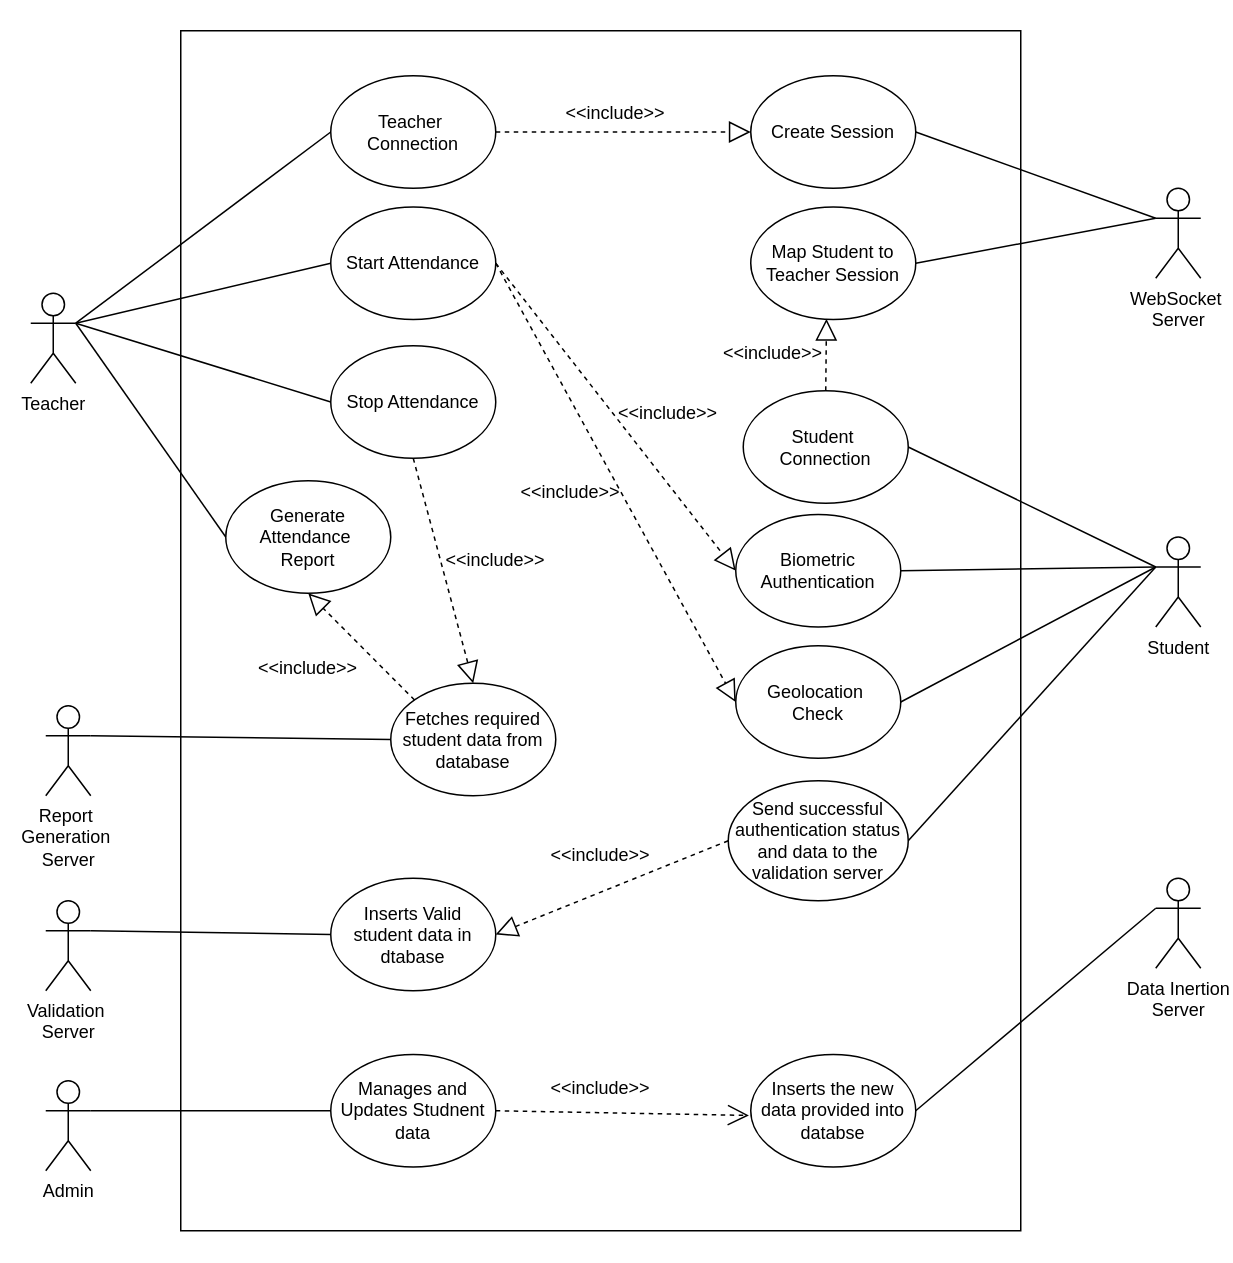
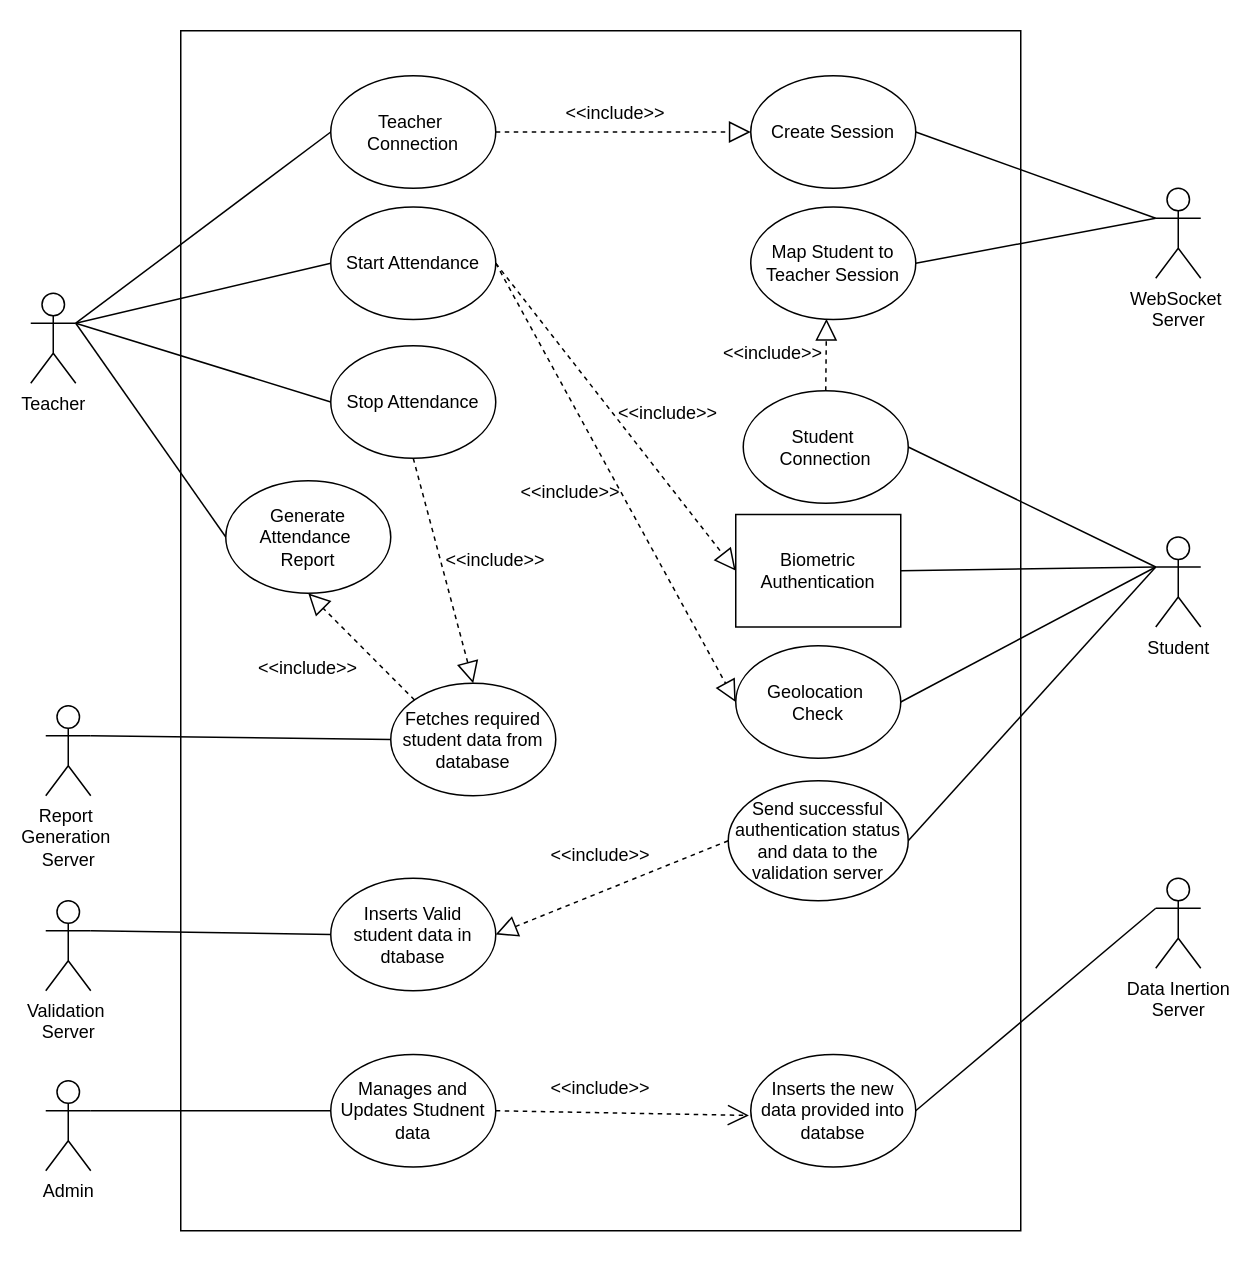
node "Biometric Authentication": shape ellipse -> rectangle
